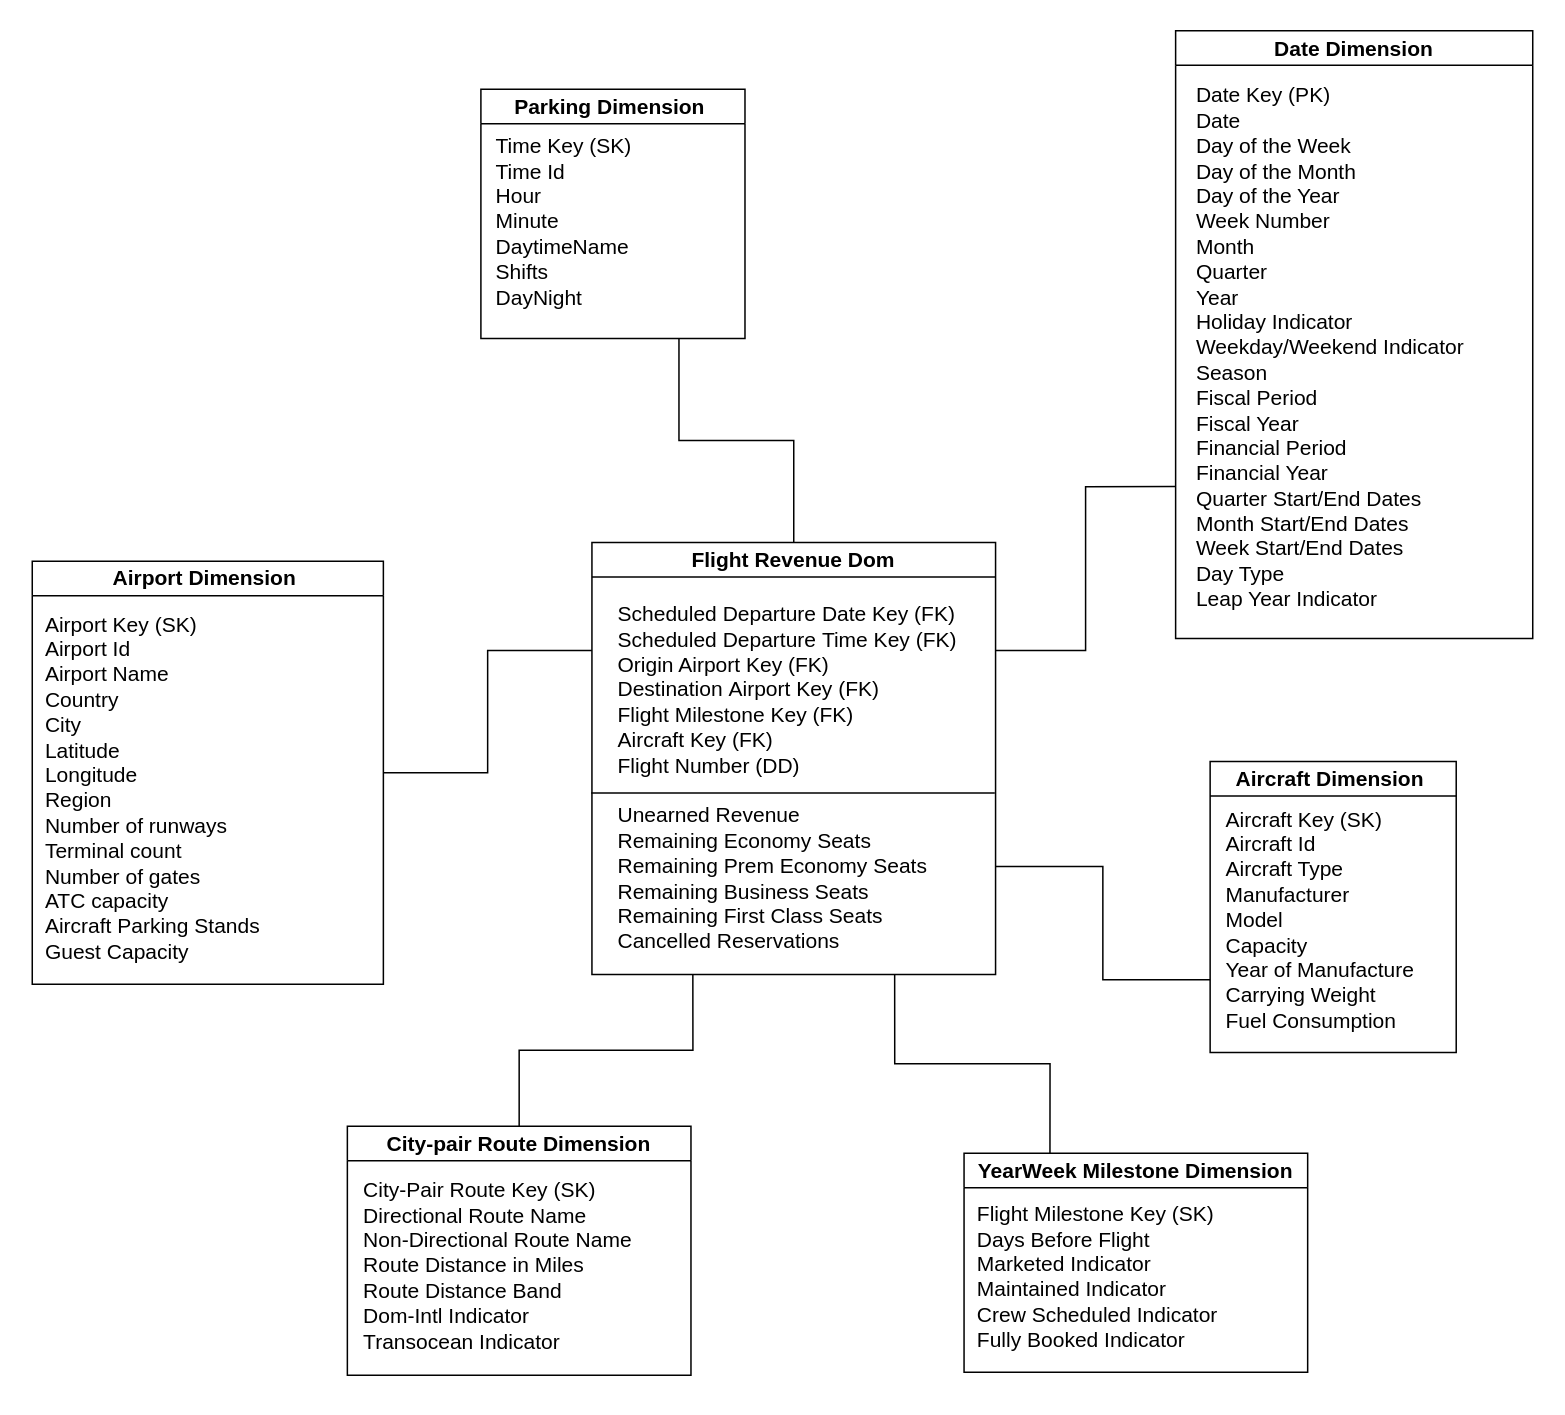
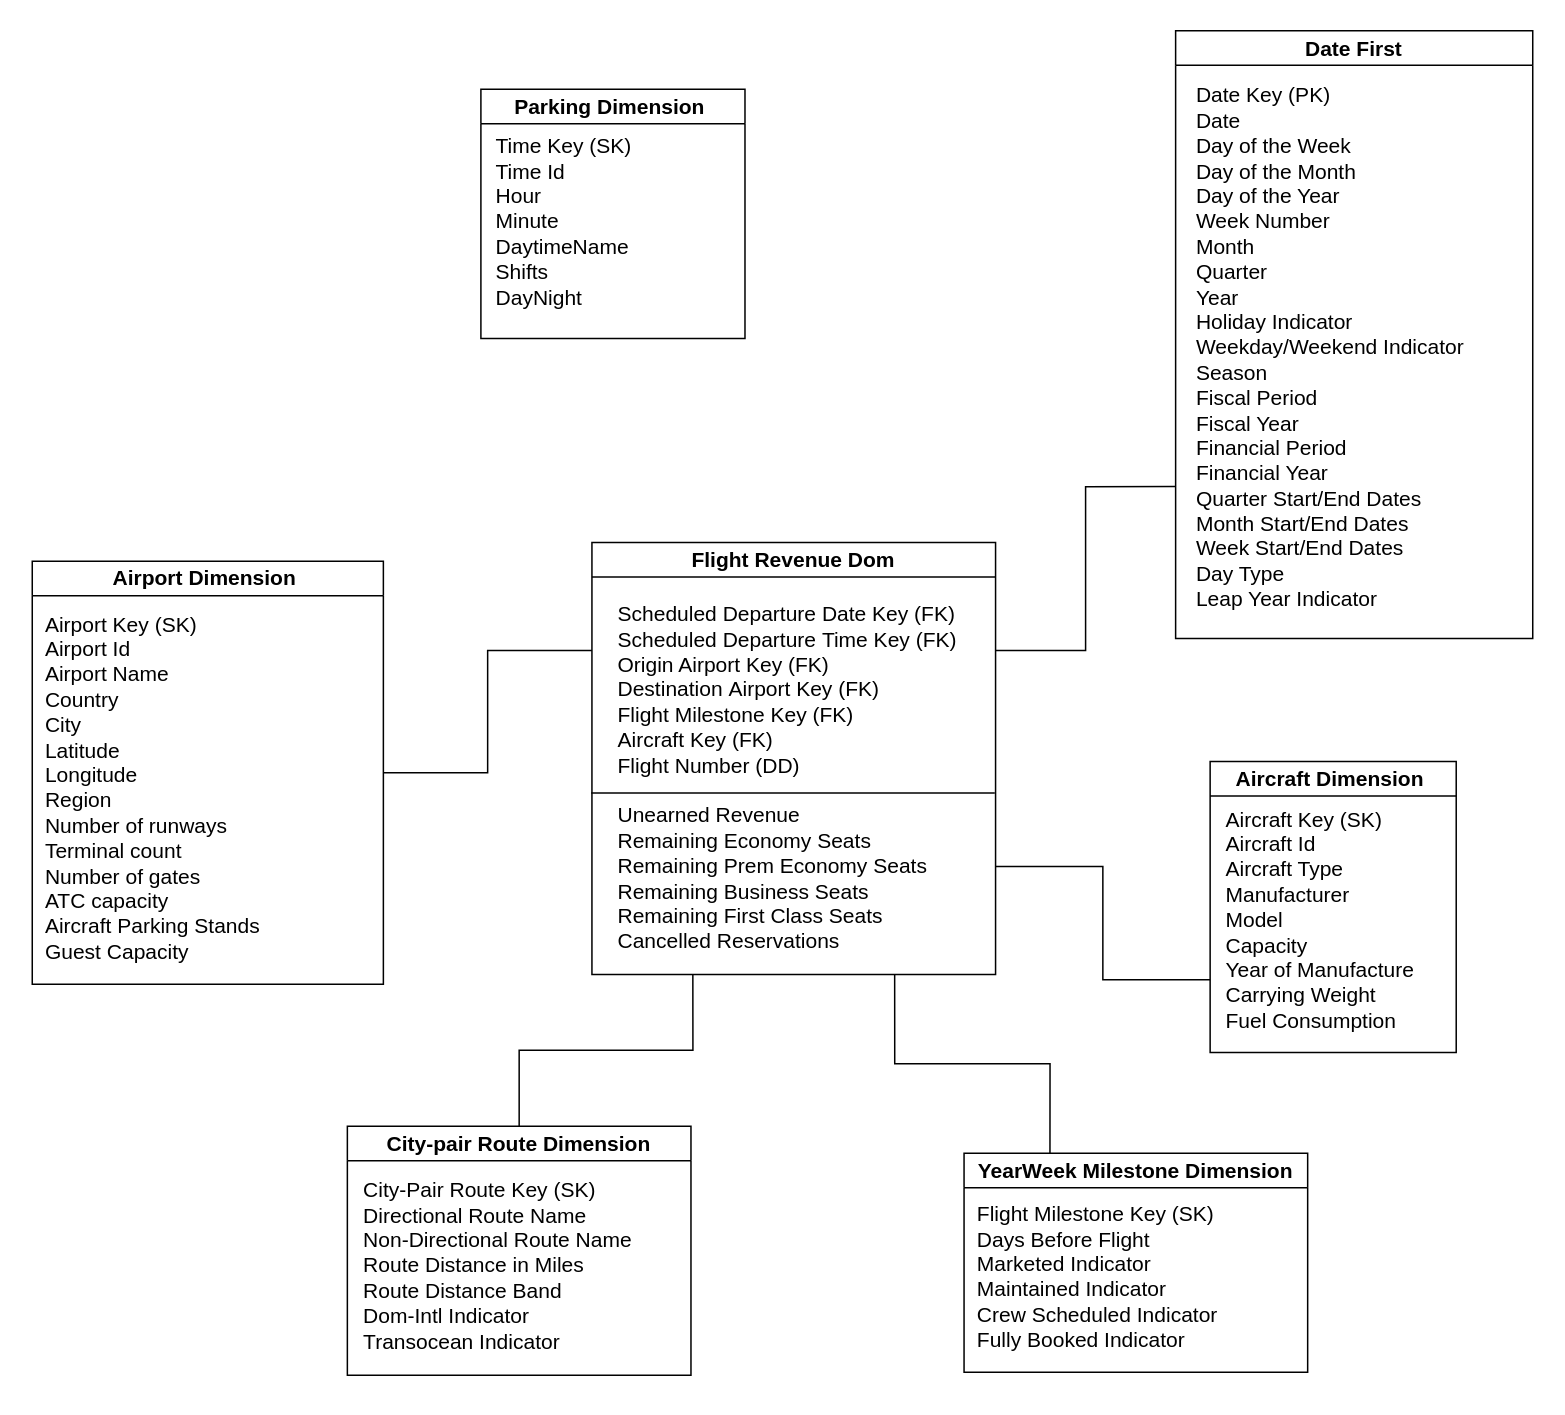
node "Date Dimension": label "Date Dimension" -> "Date First"
edge "Parking Dimension" -- "Flight Revenue Dom": removed
